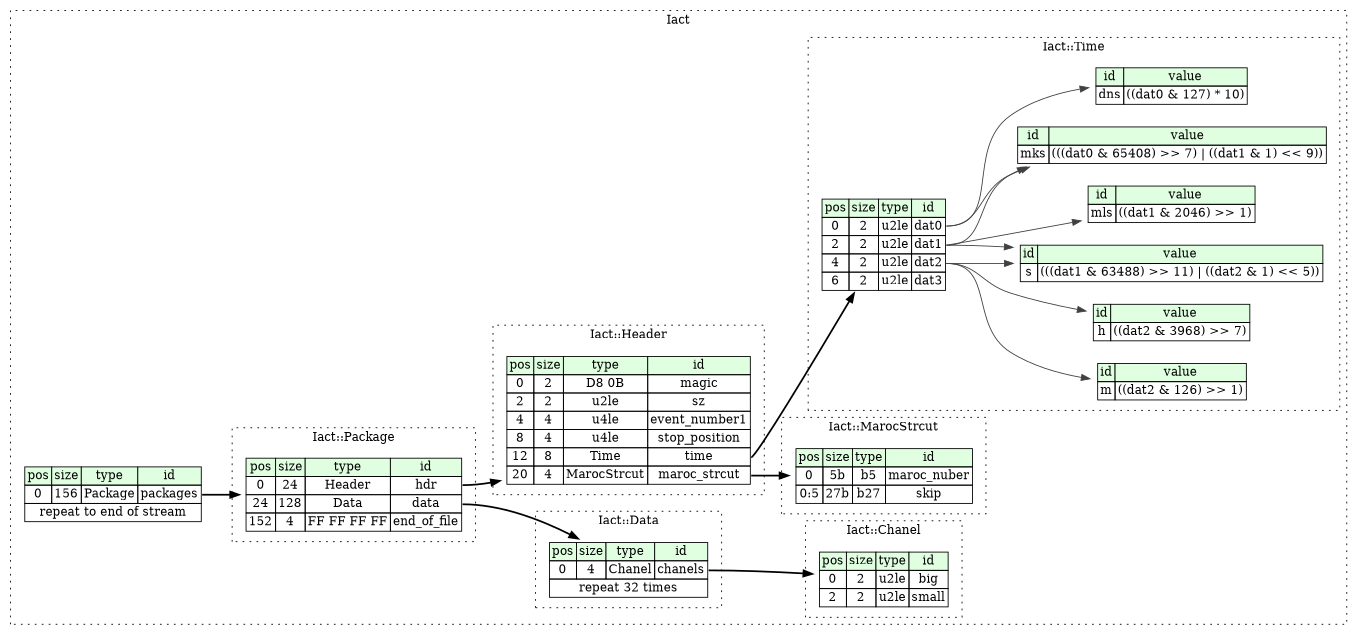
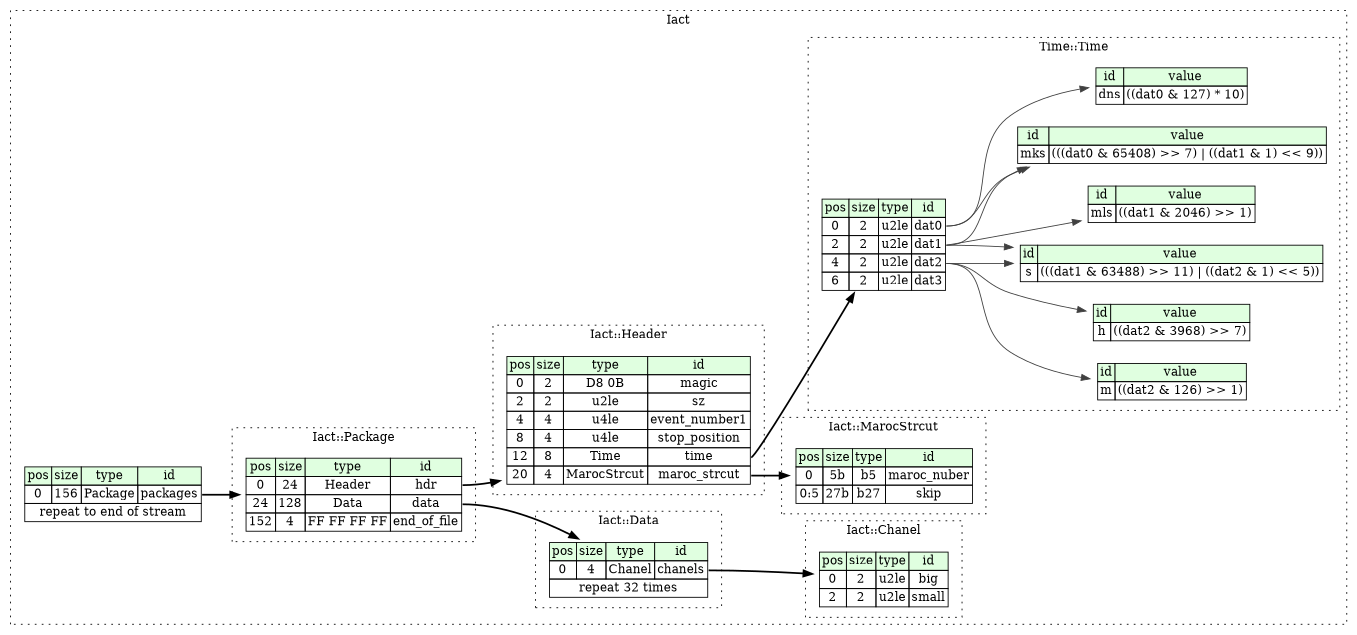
cluster "Iact::Time": label "Iact::Time" -> "Time::Time"
